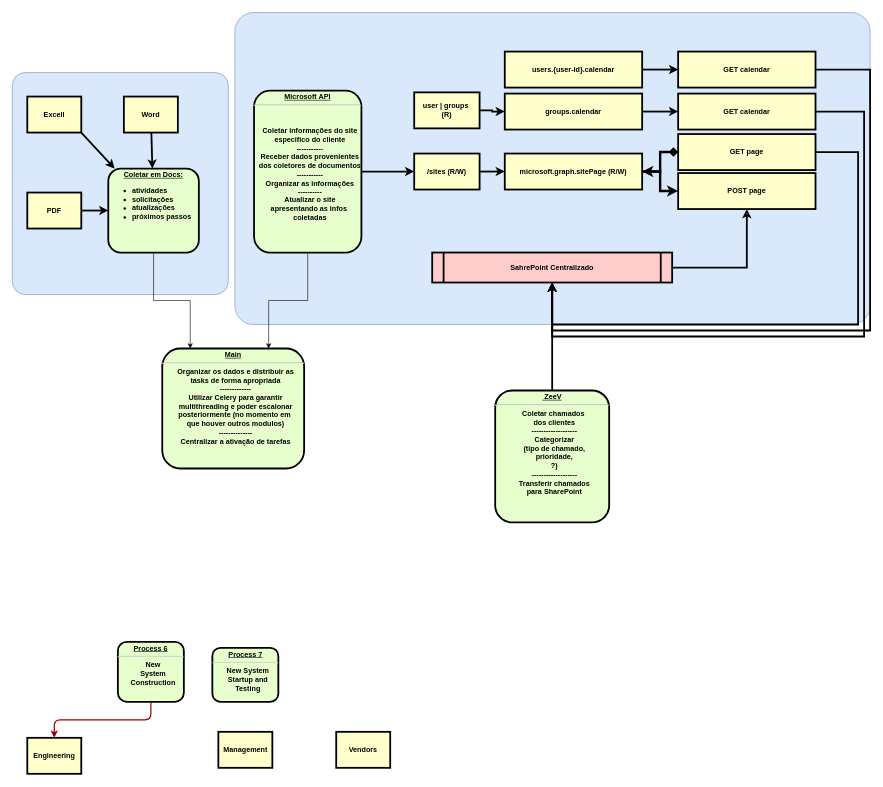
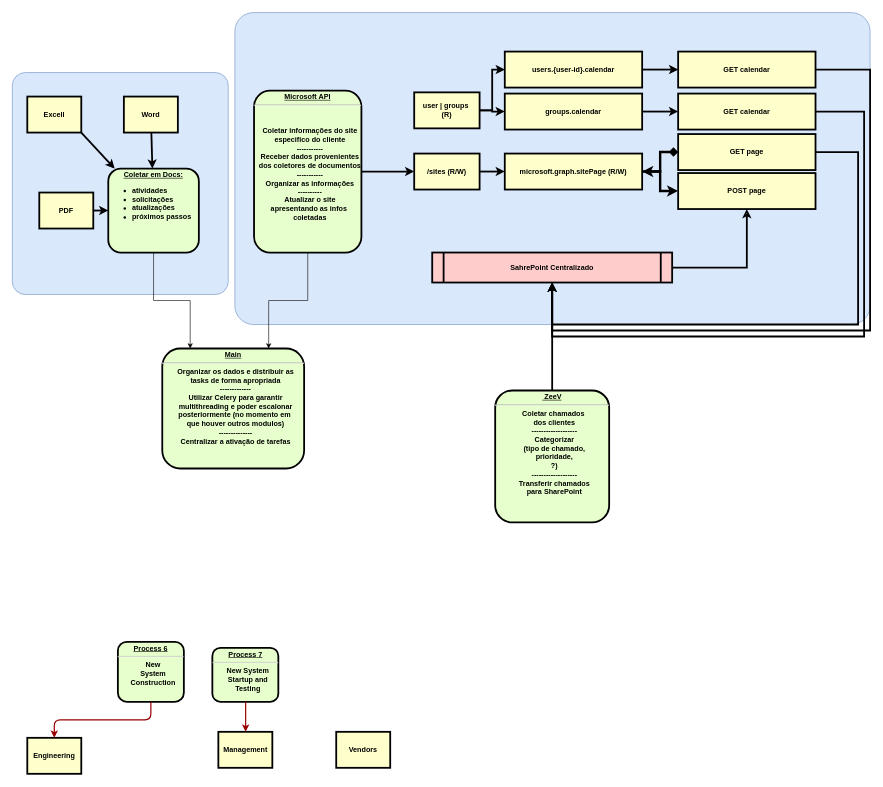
edge "user | groups (R)" -> "users.{user-id}.calendar": added
node "PDF": moved (54, 210) -> (66, 210)
edge "Process 7 New System Startup and Testing" -> "Management": added
